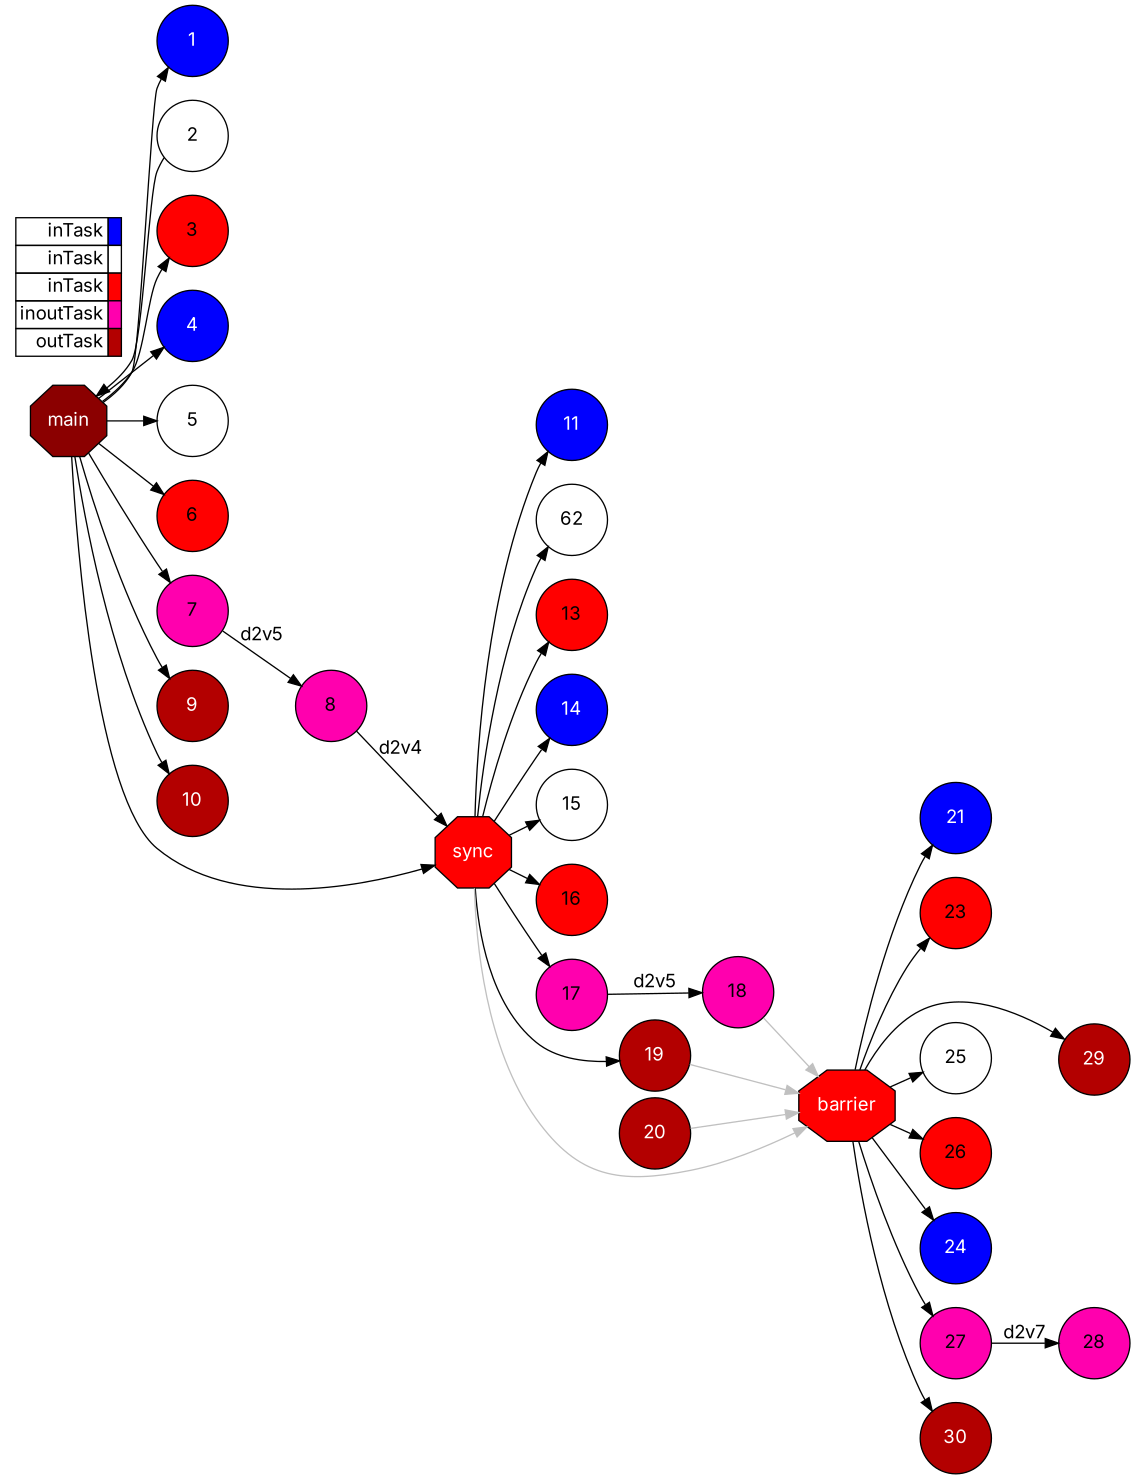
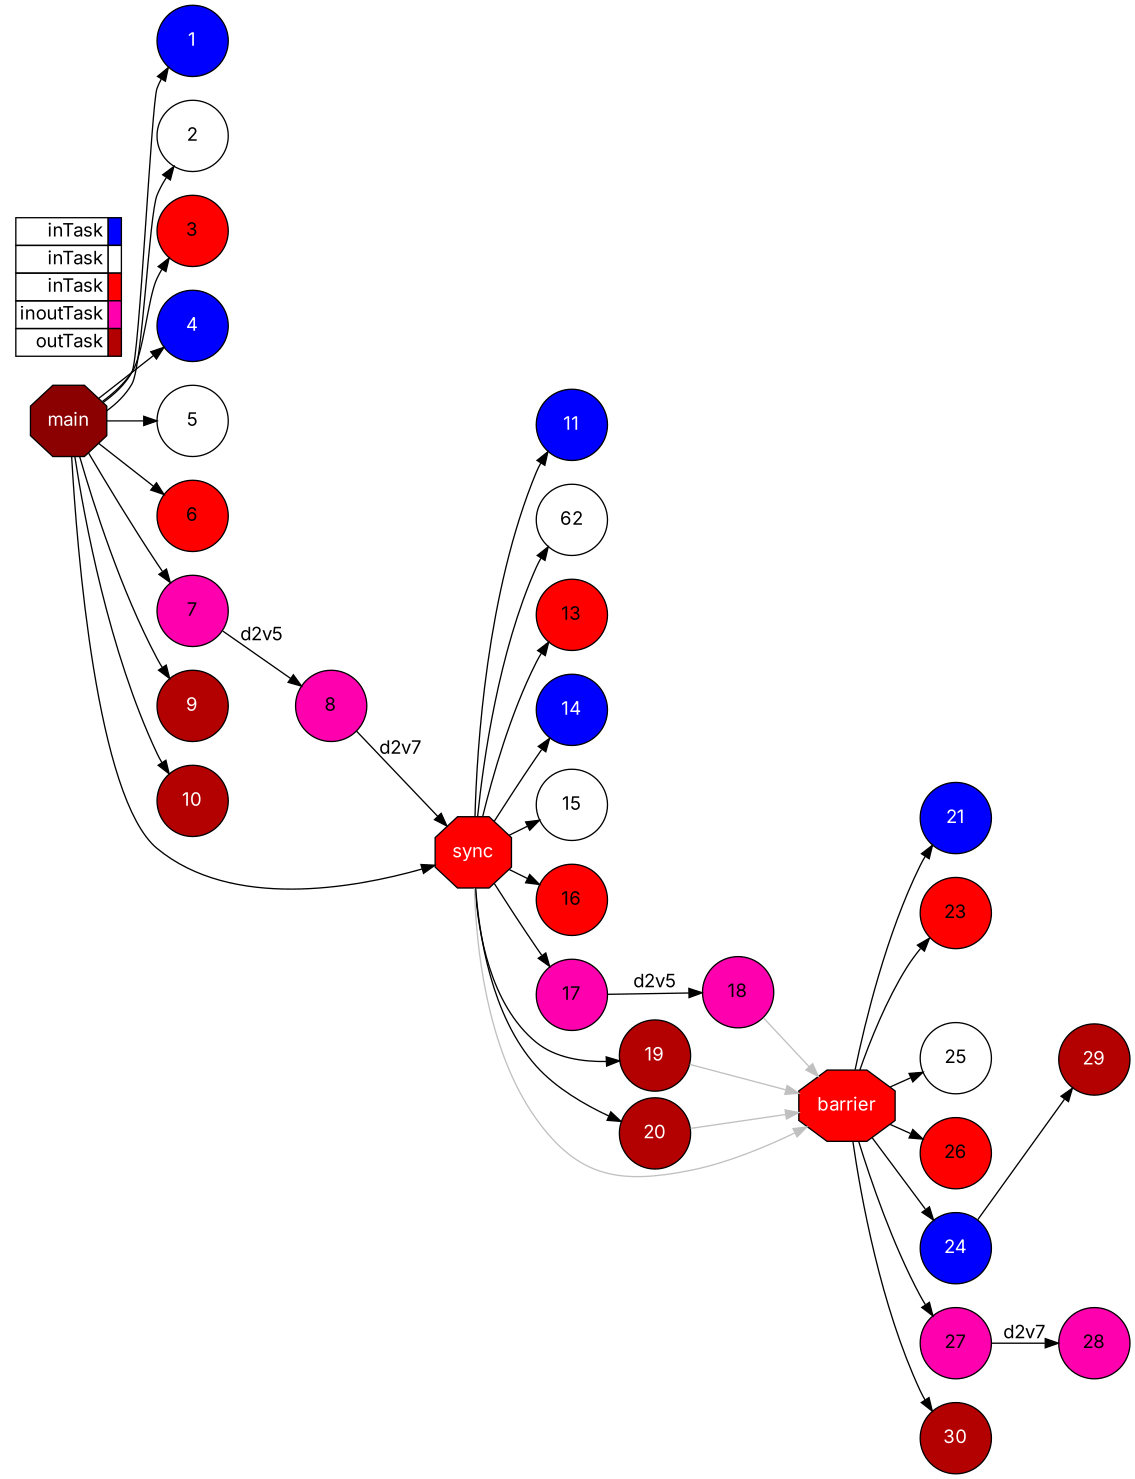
edge "2" -> "main": reversed
edge "8" -> "sync": label "d2v4" -> "d2v7"
edge "barrier" -> "29": now "24" -> "29"
edge "sync" -> "20": added
